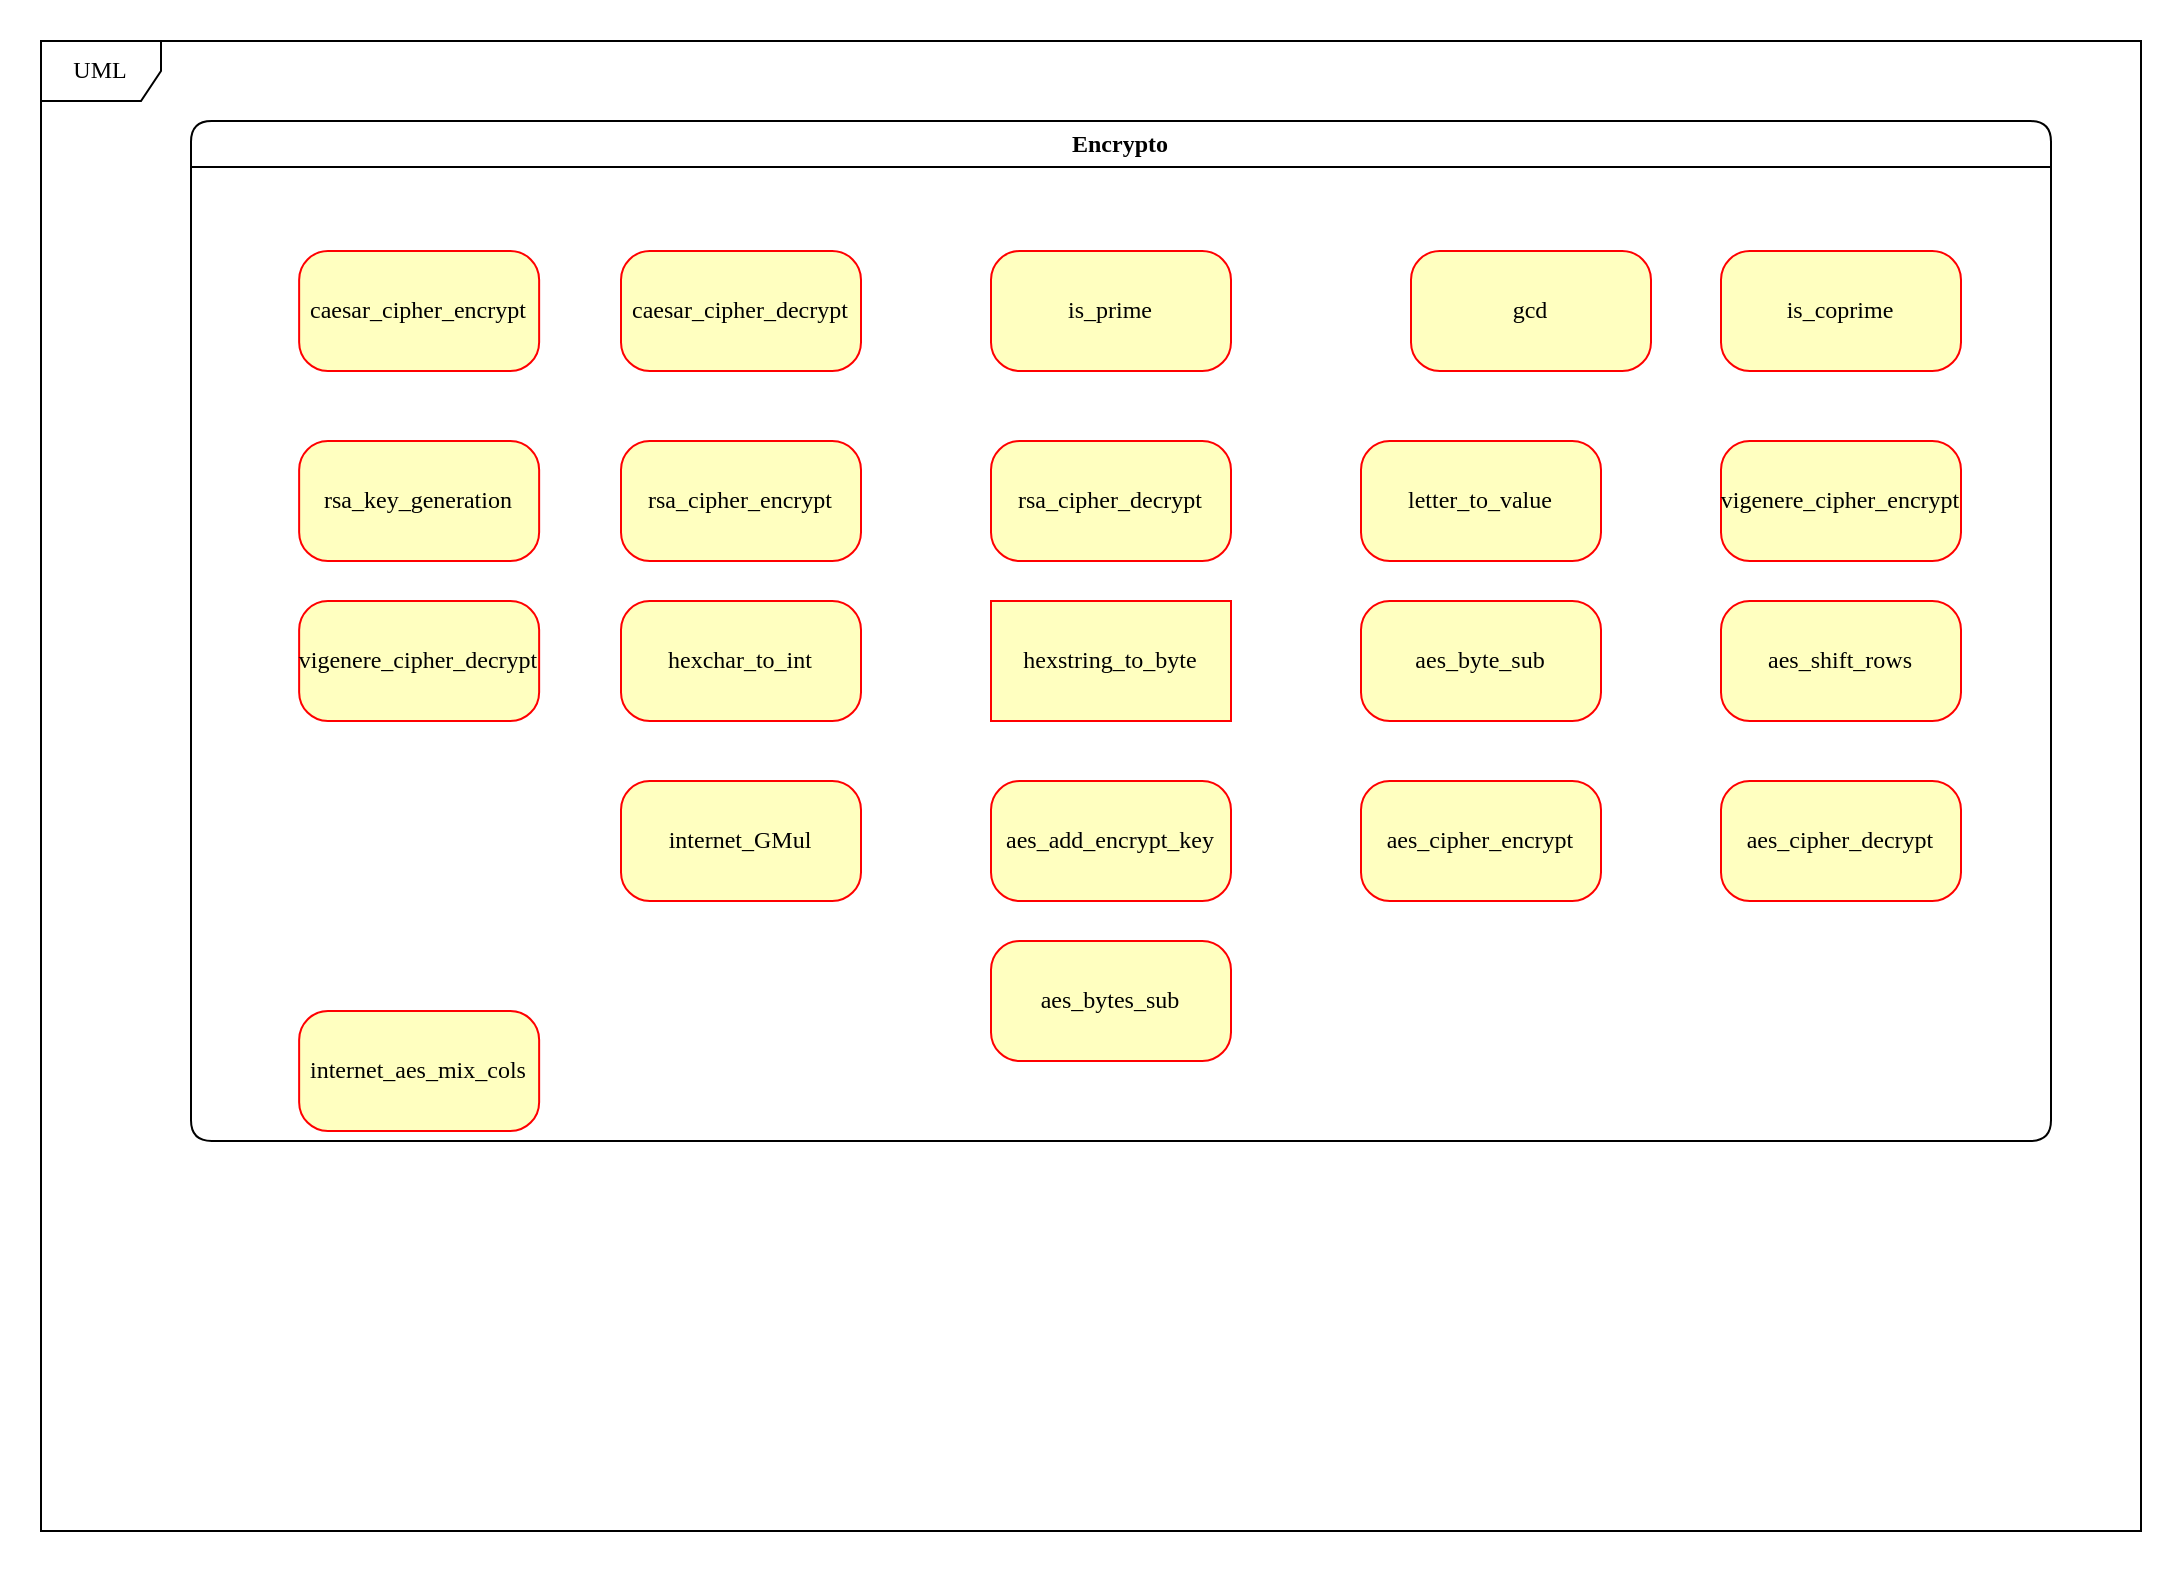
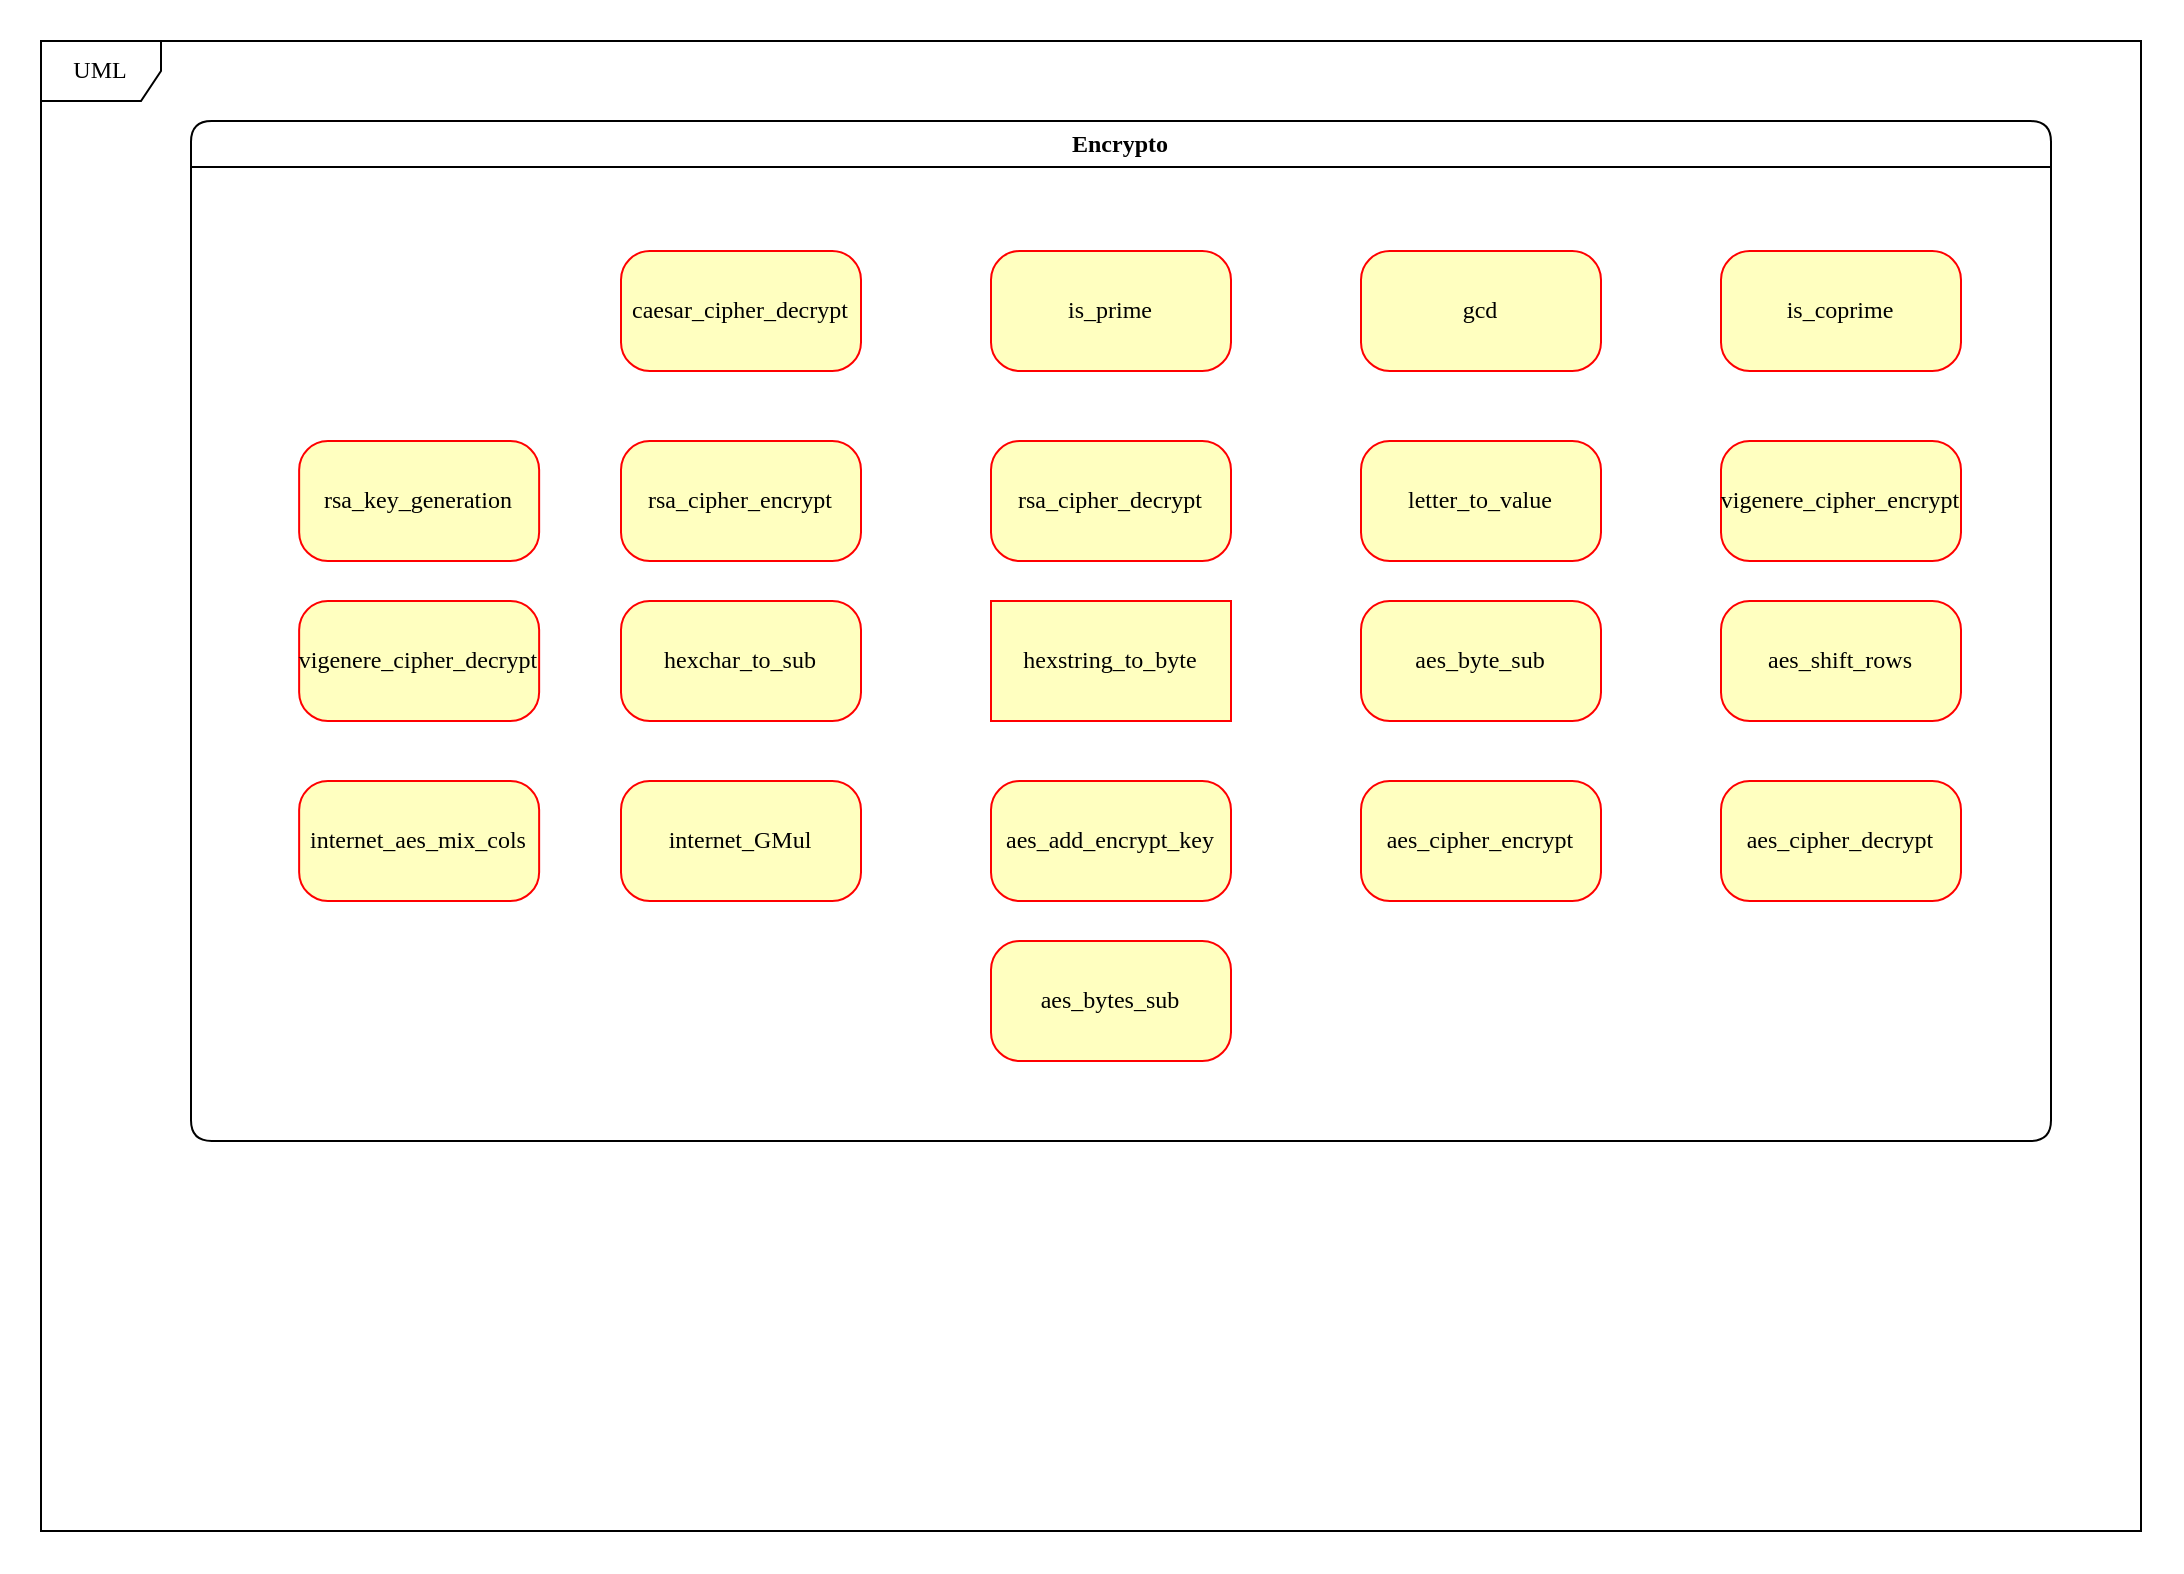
node "caesar_cipher_encrypt": removed
node "gcd": moved (1531, 311) -> (1481, 311)
node "hexchar_to_int": label "hexchar_to_int" -> "hexchar_to_sub"
node "internet_aes_mix_cols": moved (419, 1071) -> (419, 841)
